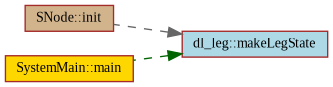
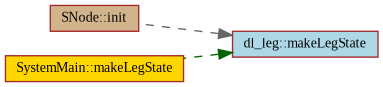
node "SystemMain::main": label "SystemMain::main" -> "SystemMain::makeLegState"
